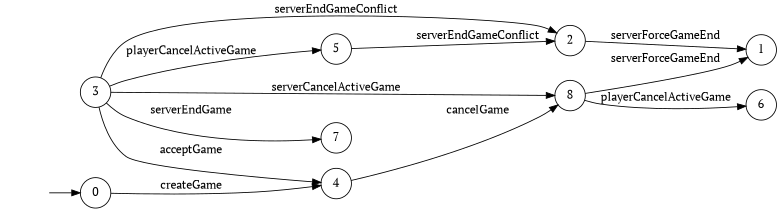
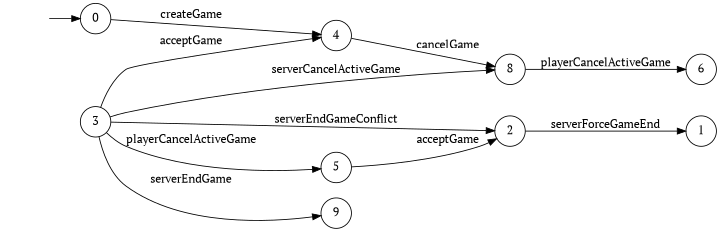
edge "5" -> "2": label "serverEndGameConflict" -> "acceptGame"
edge "8" -> "1": removed, label "serverForceGameEnd"
node "7": label "7" -> "9"
